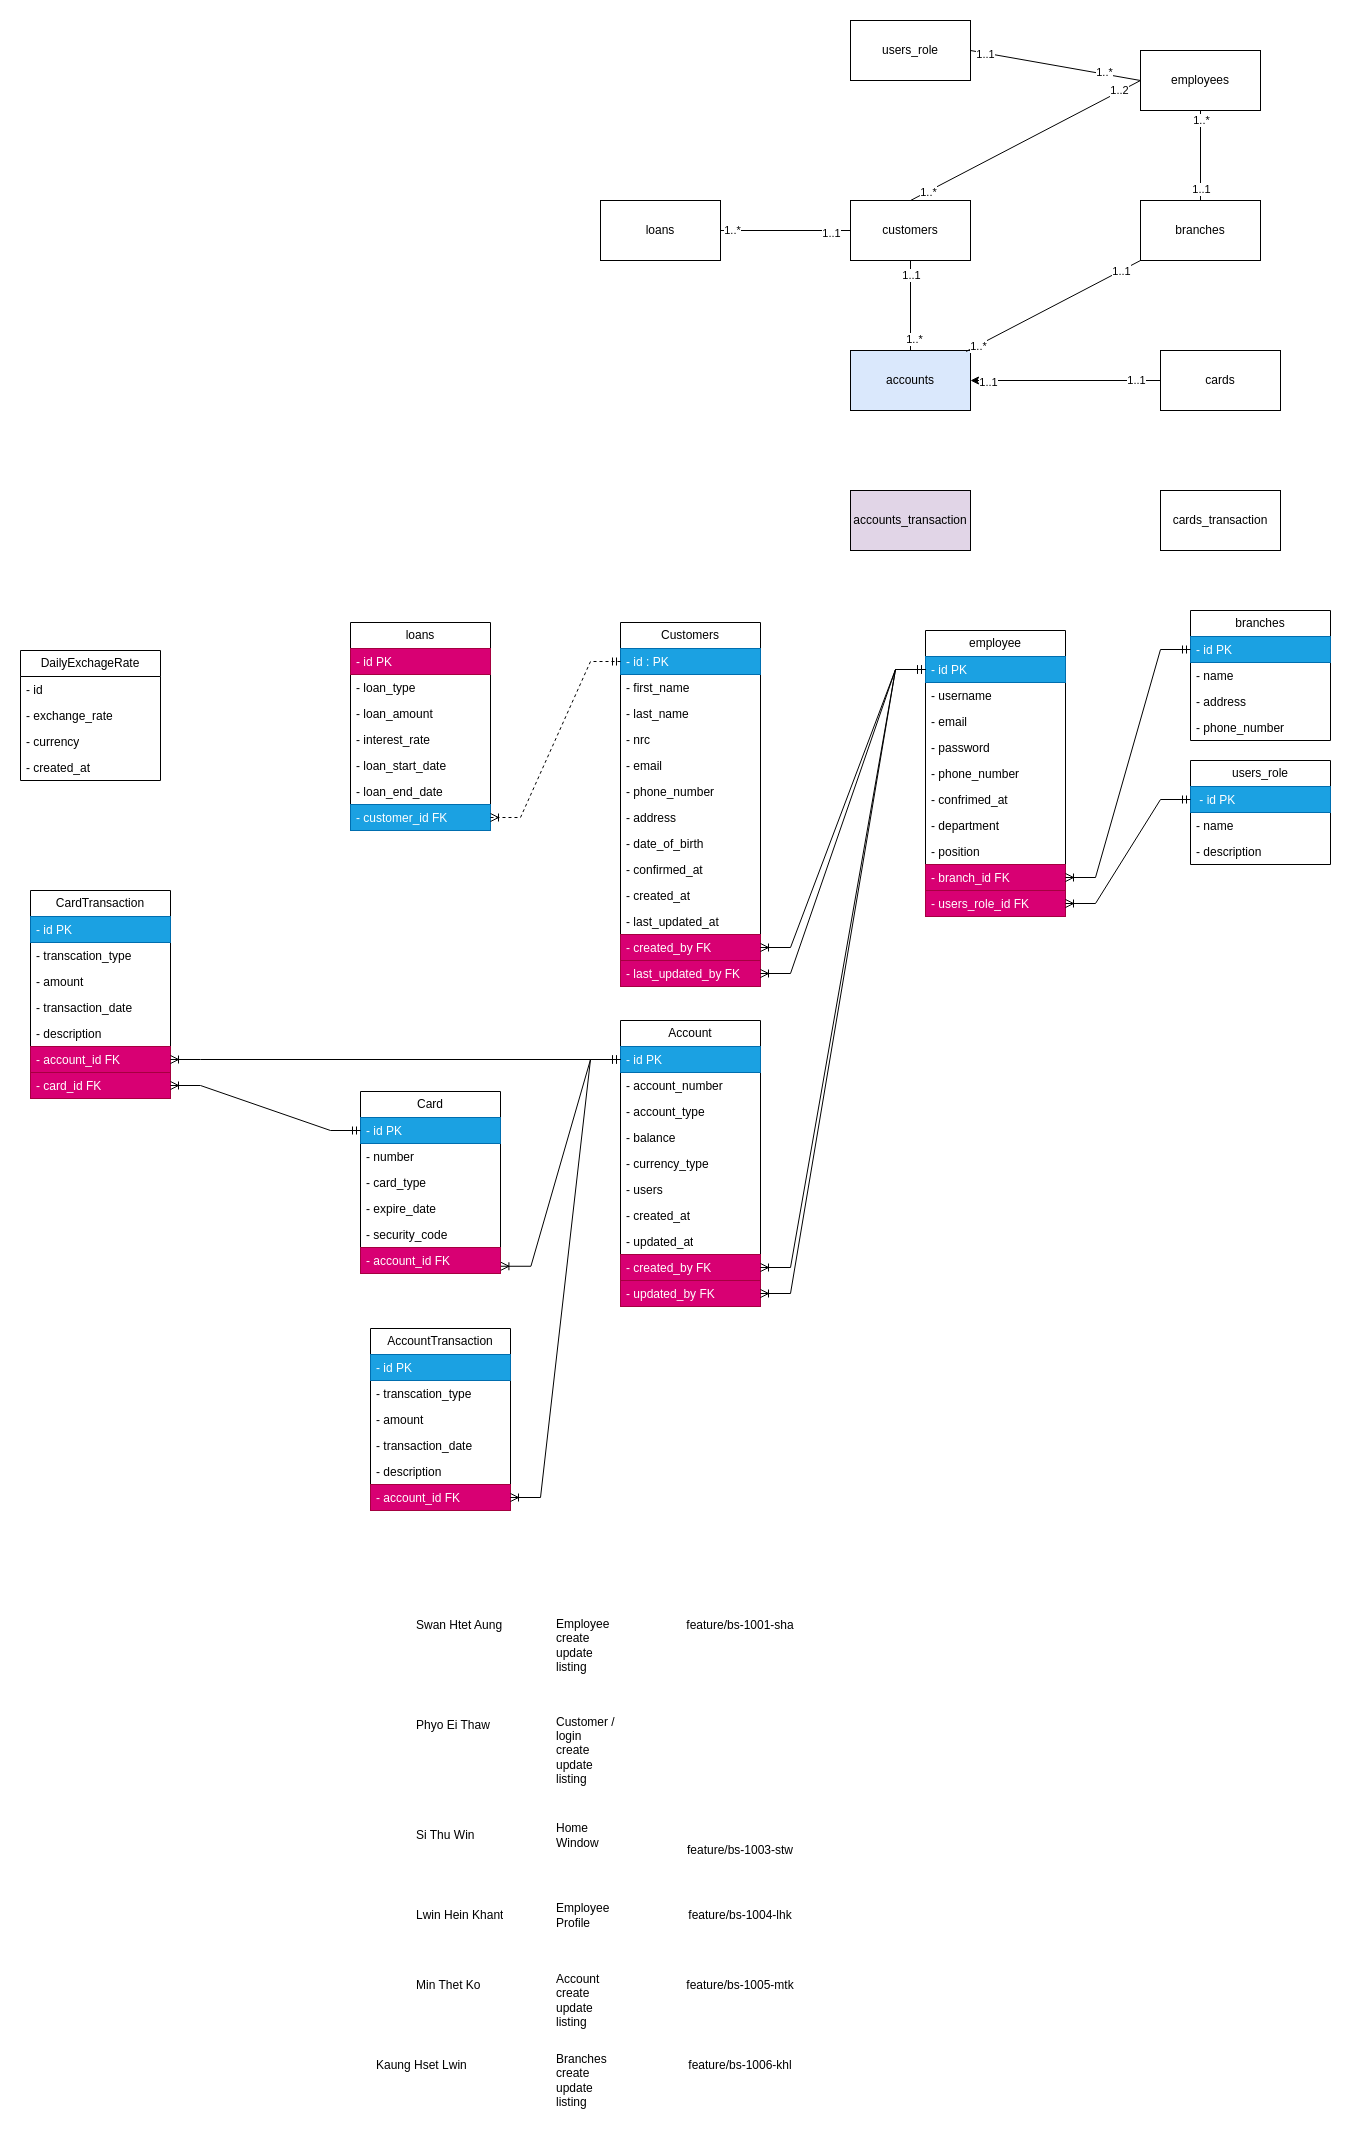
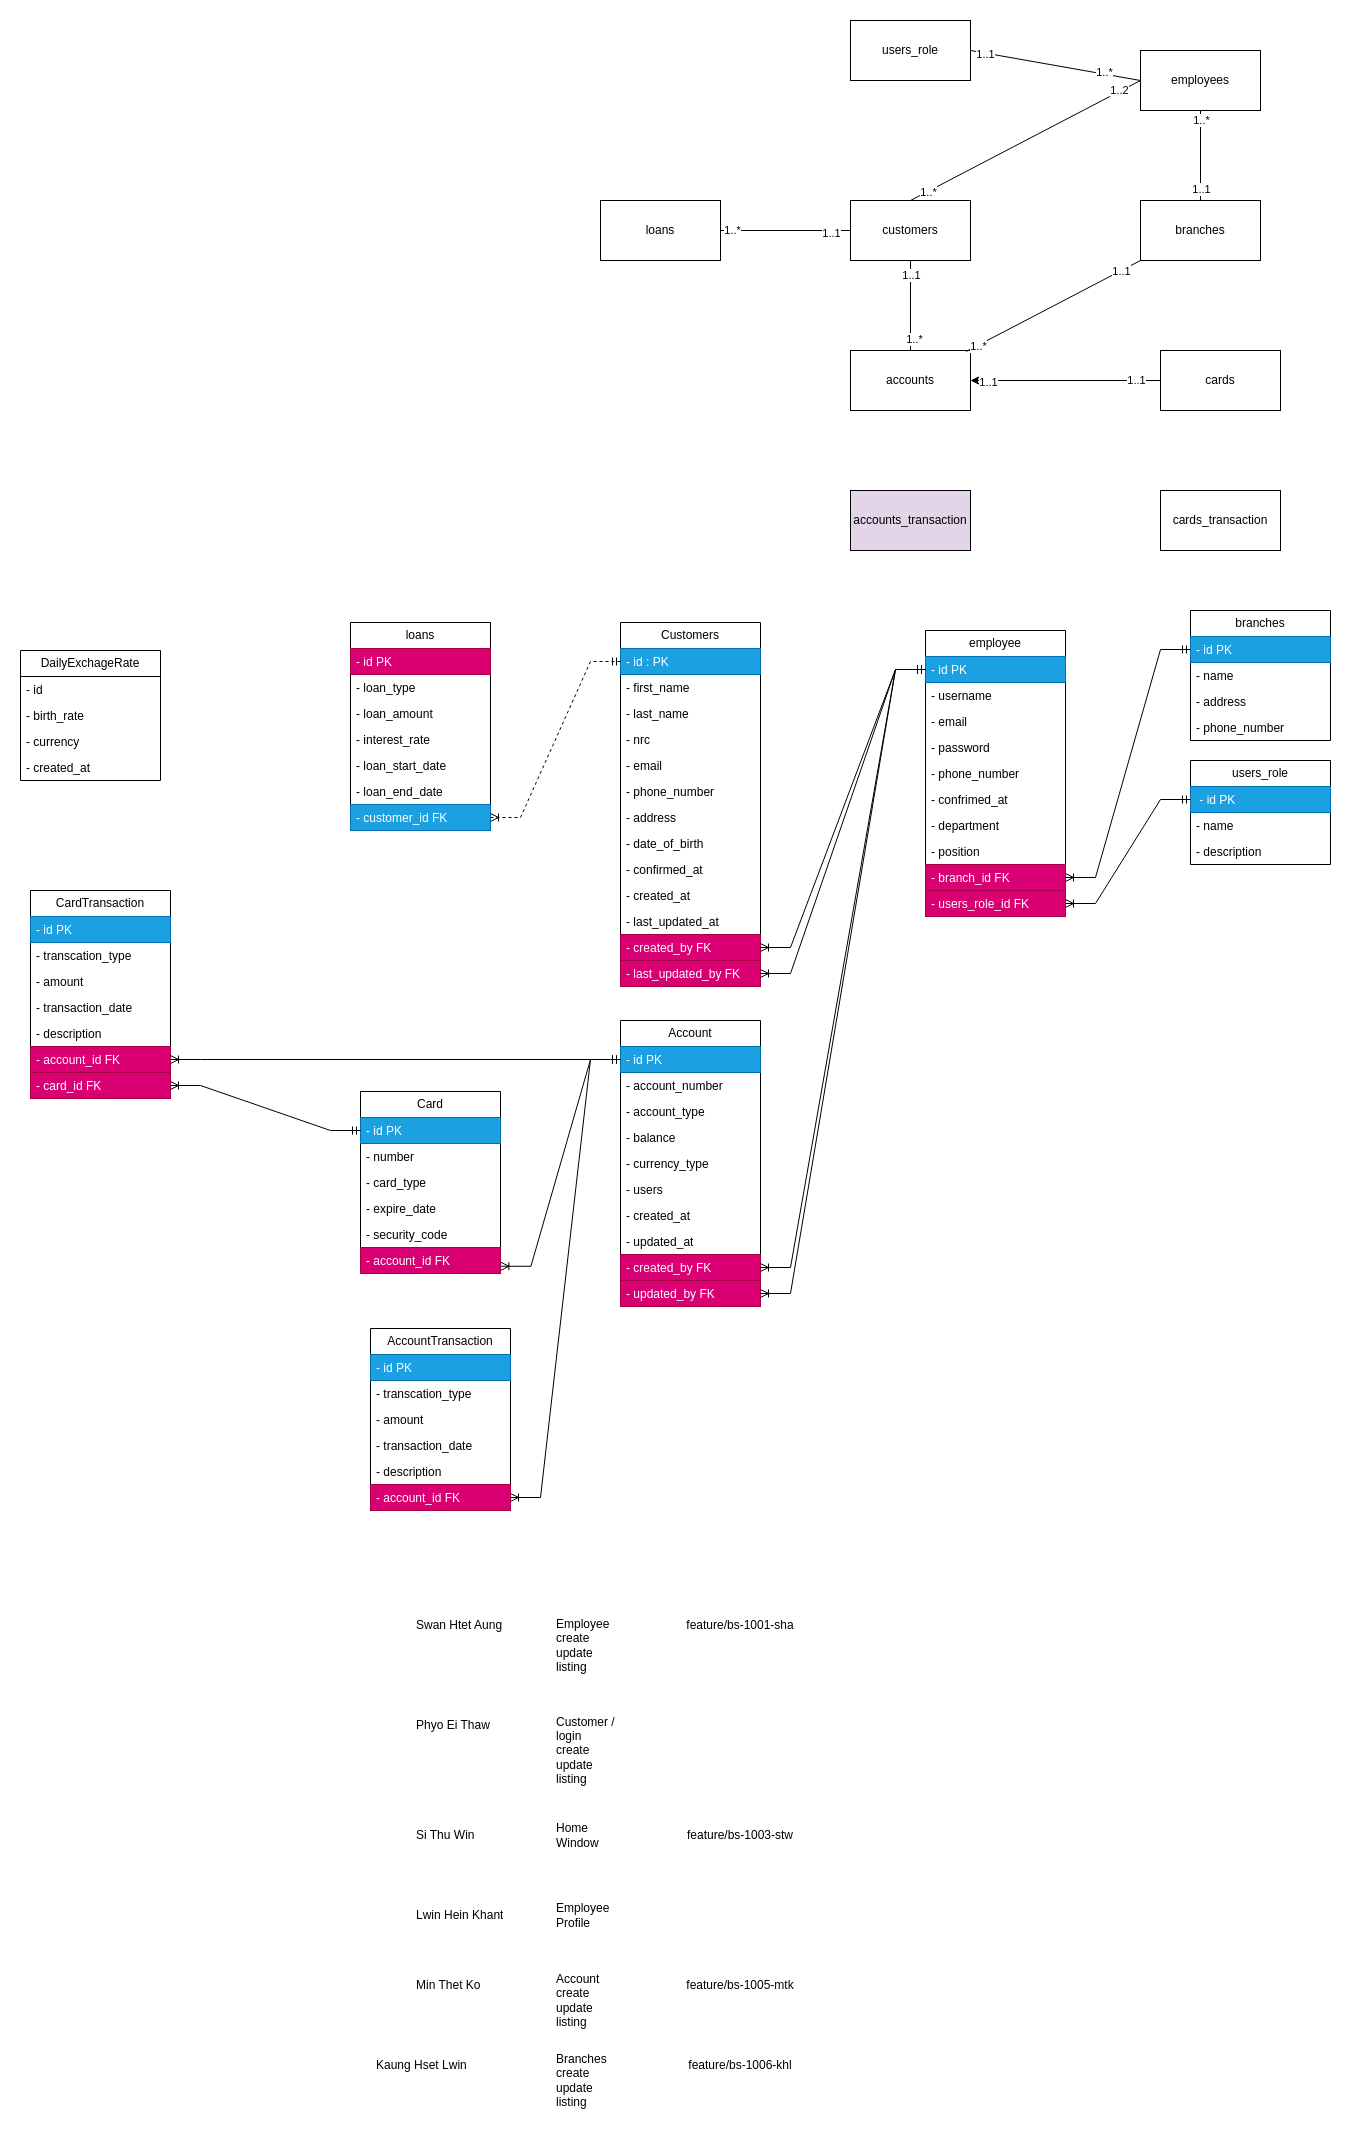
node "accounts": fillcolor #dae8fc -> #ffffff
node "- exchange_rate": label "- exchange_rate" -> "- birth_rate"
node "feature/bs-1003-stw": moved (741, 1851) -> (741, 1836)
node "feature/bs-1004-lhk": removed
